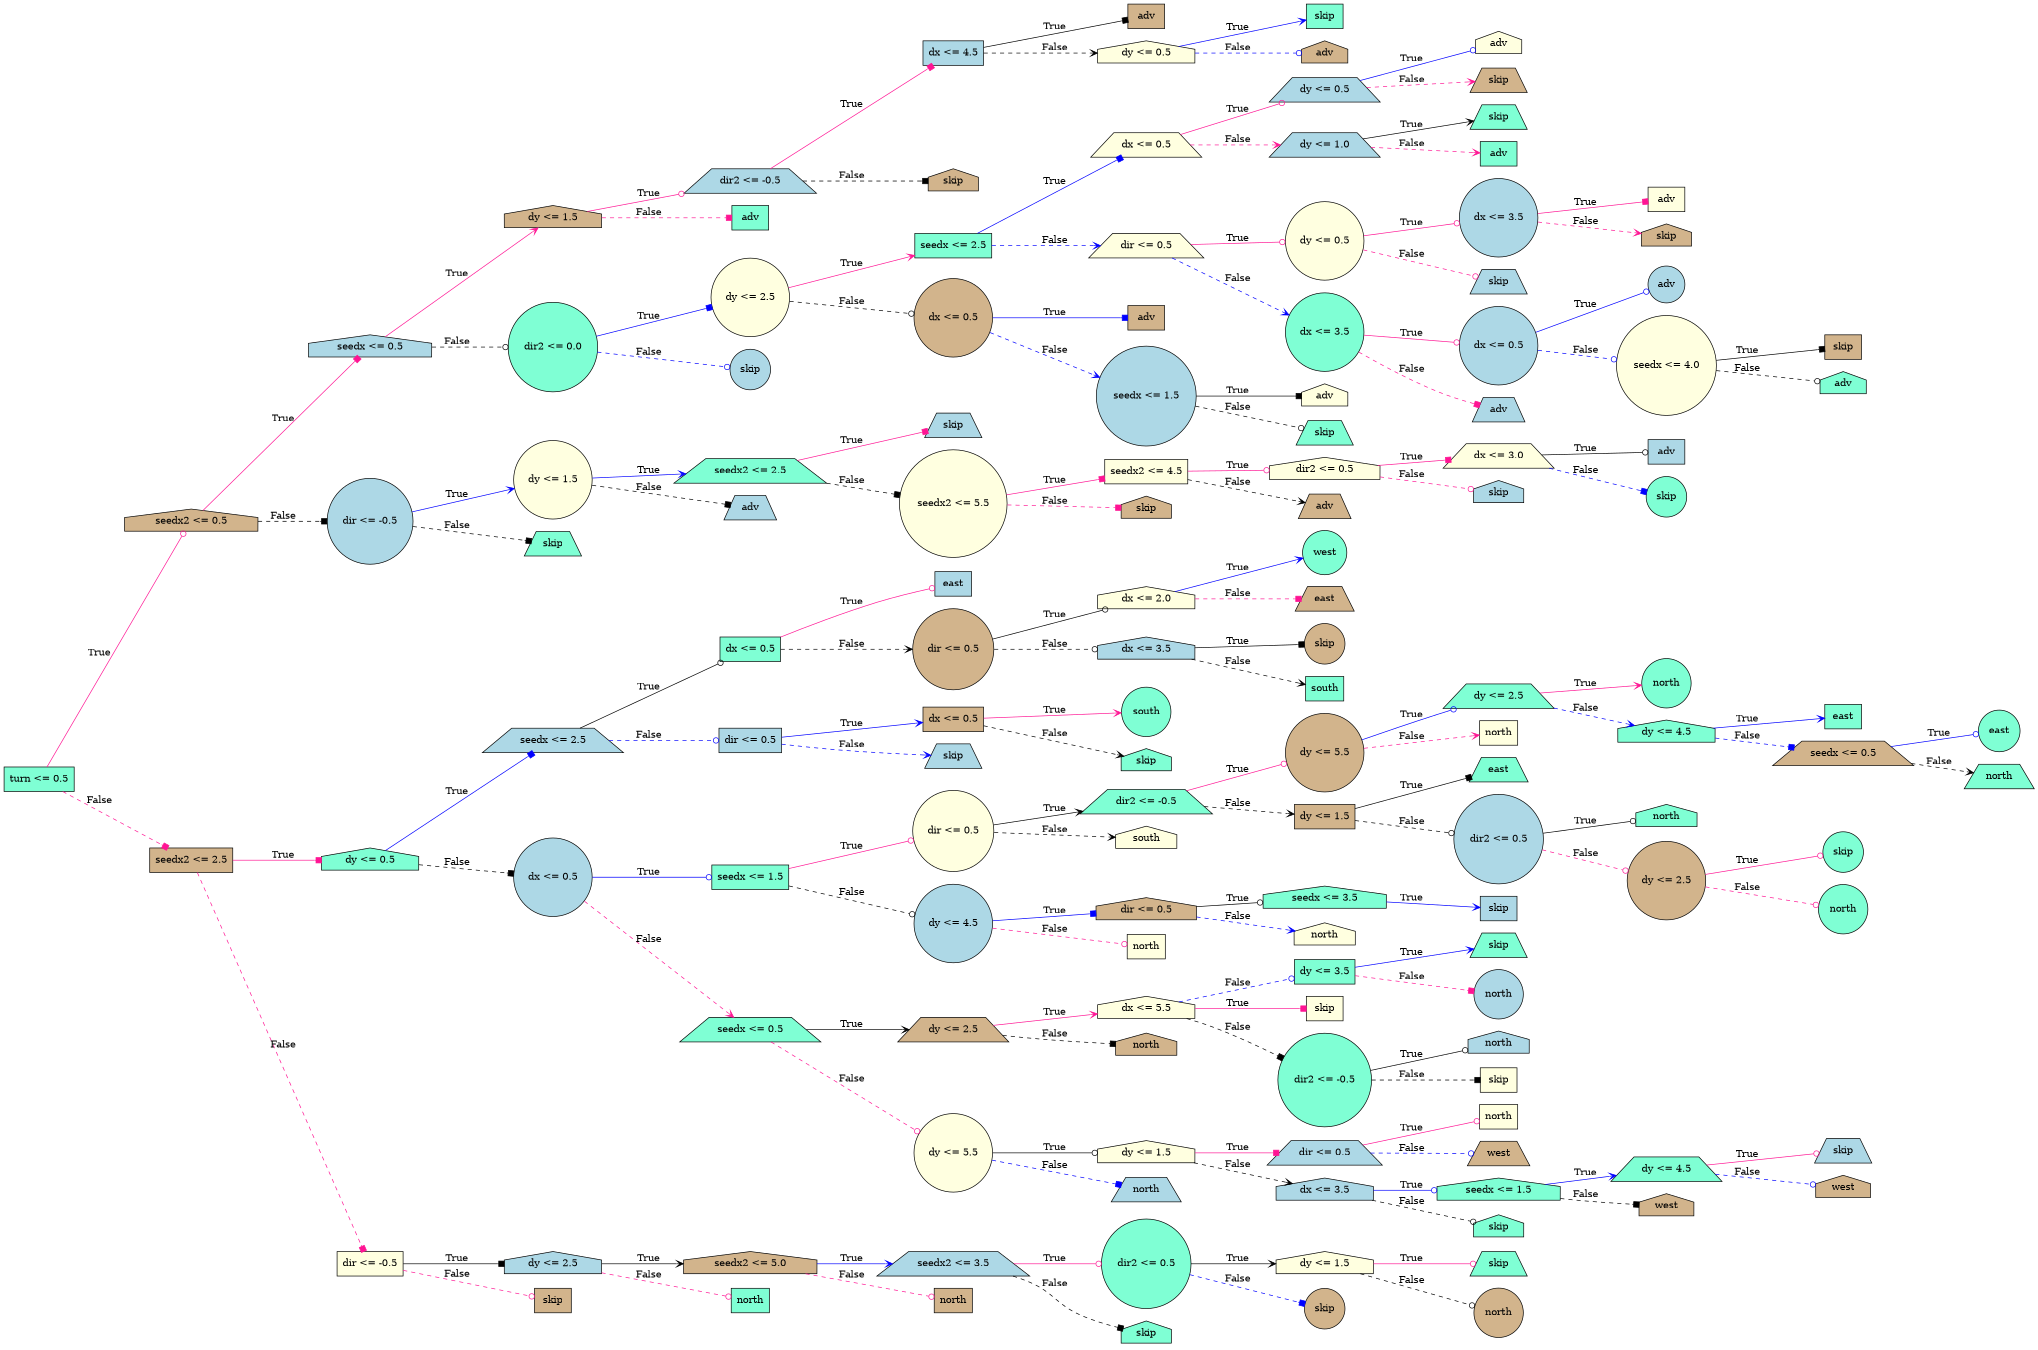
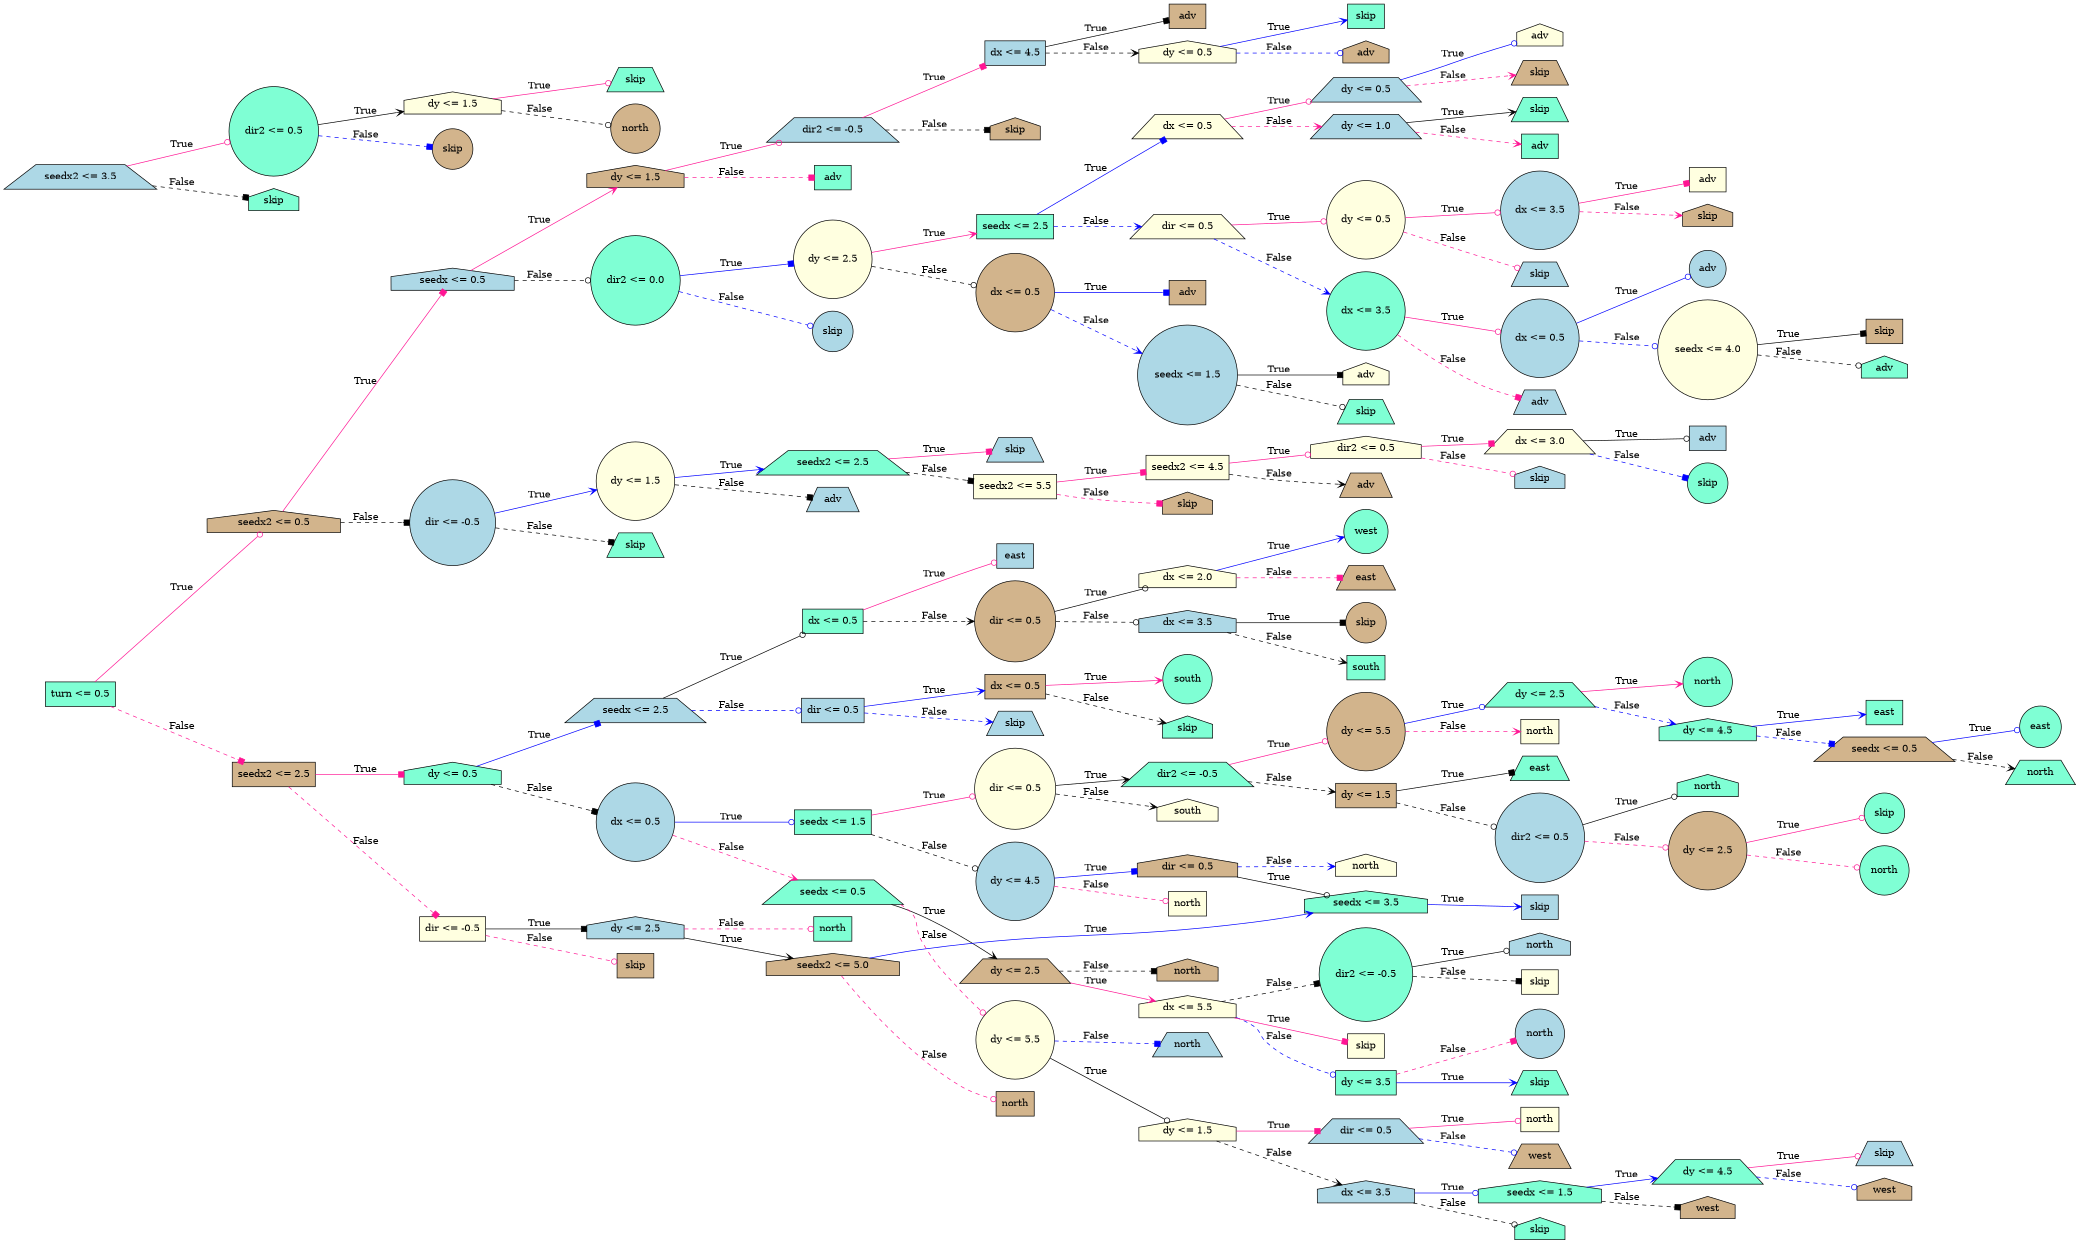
node "seedx2 <= 5.5": shape circle -> box
edge "seedx2 <= 5.0" -> "seedx2 <= 3.5": now "seedx2 <= 5.0" -> "seedx <= 3.5"
